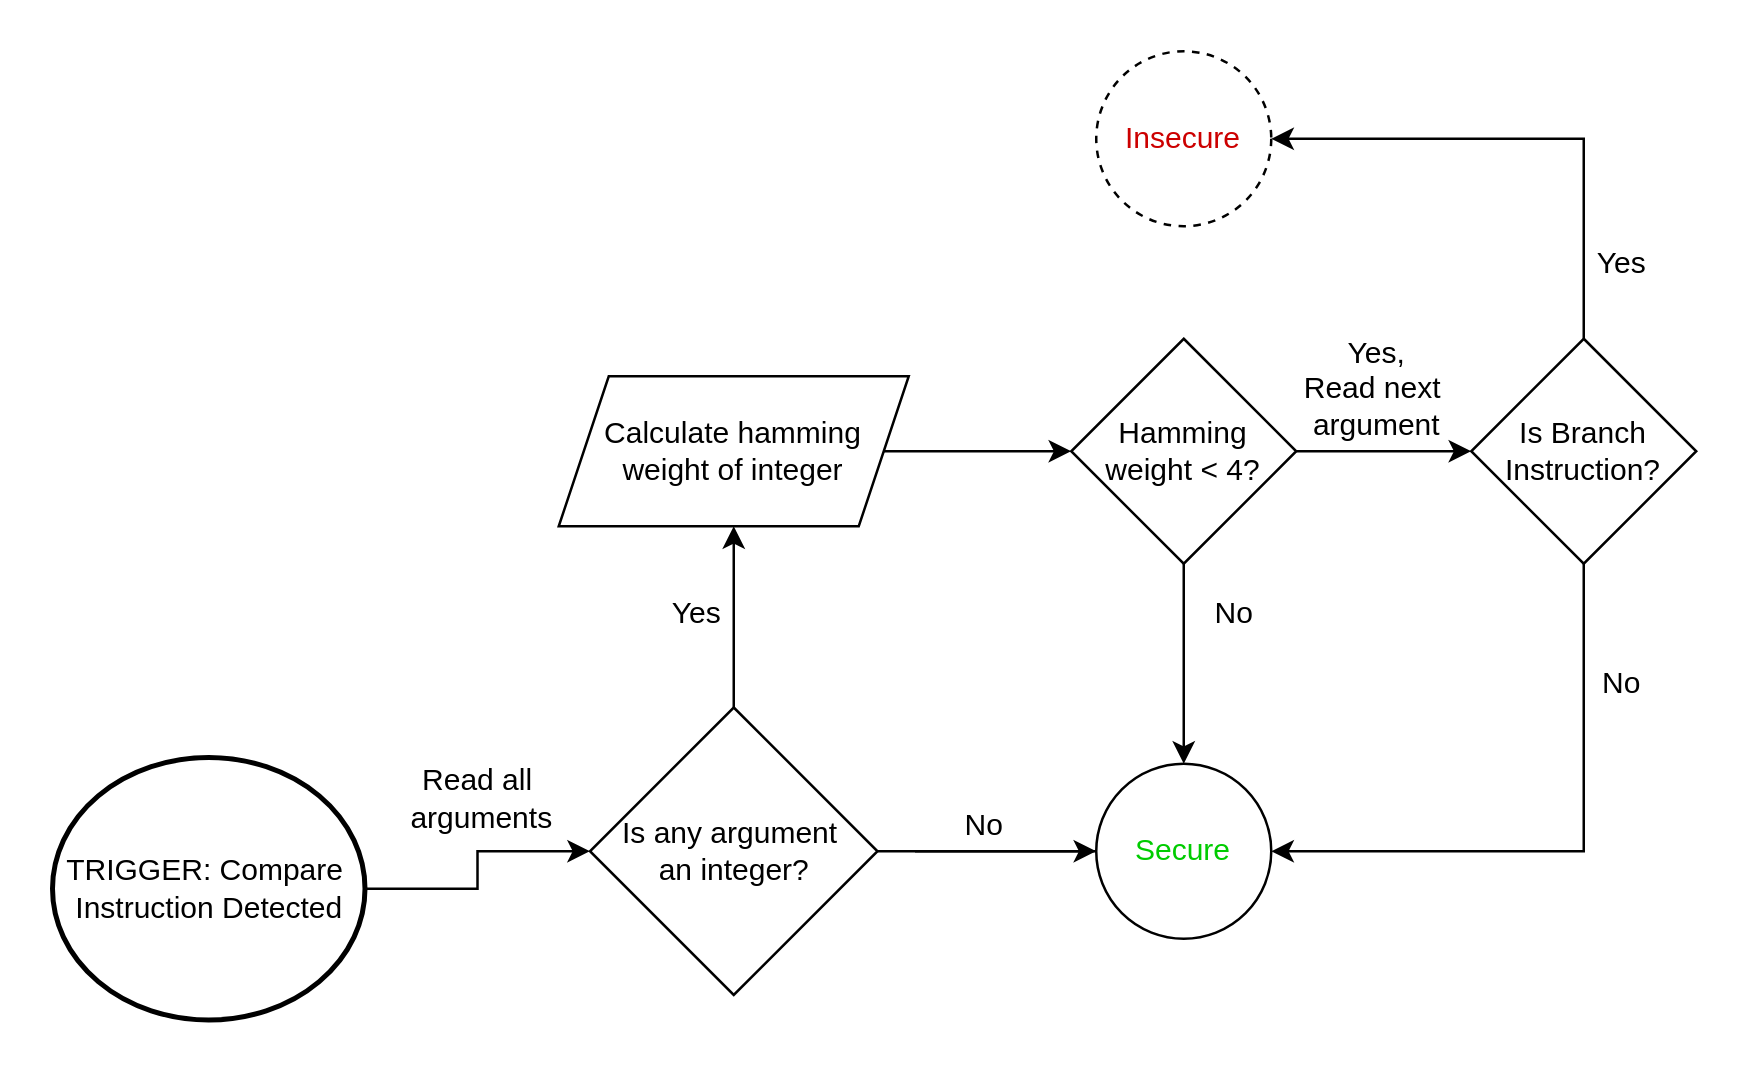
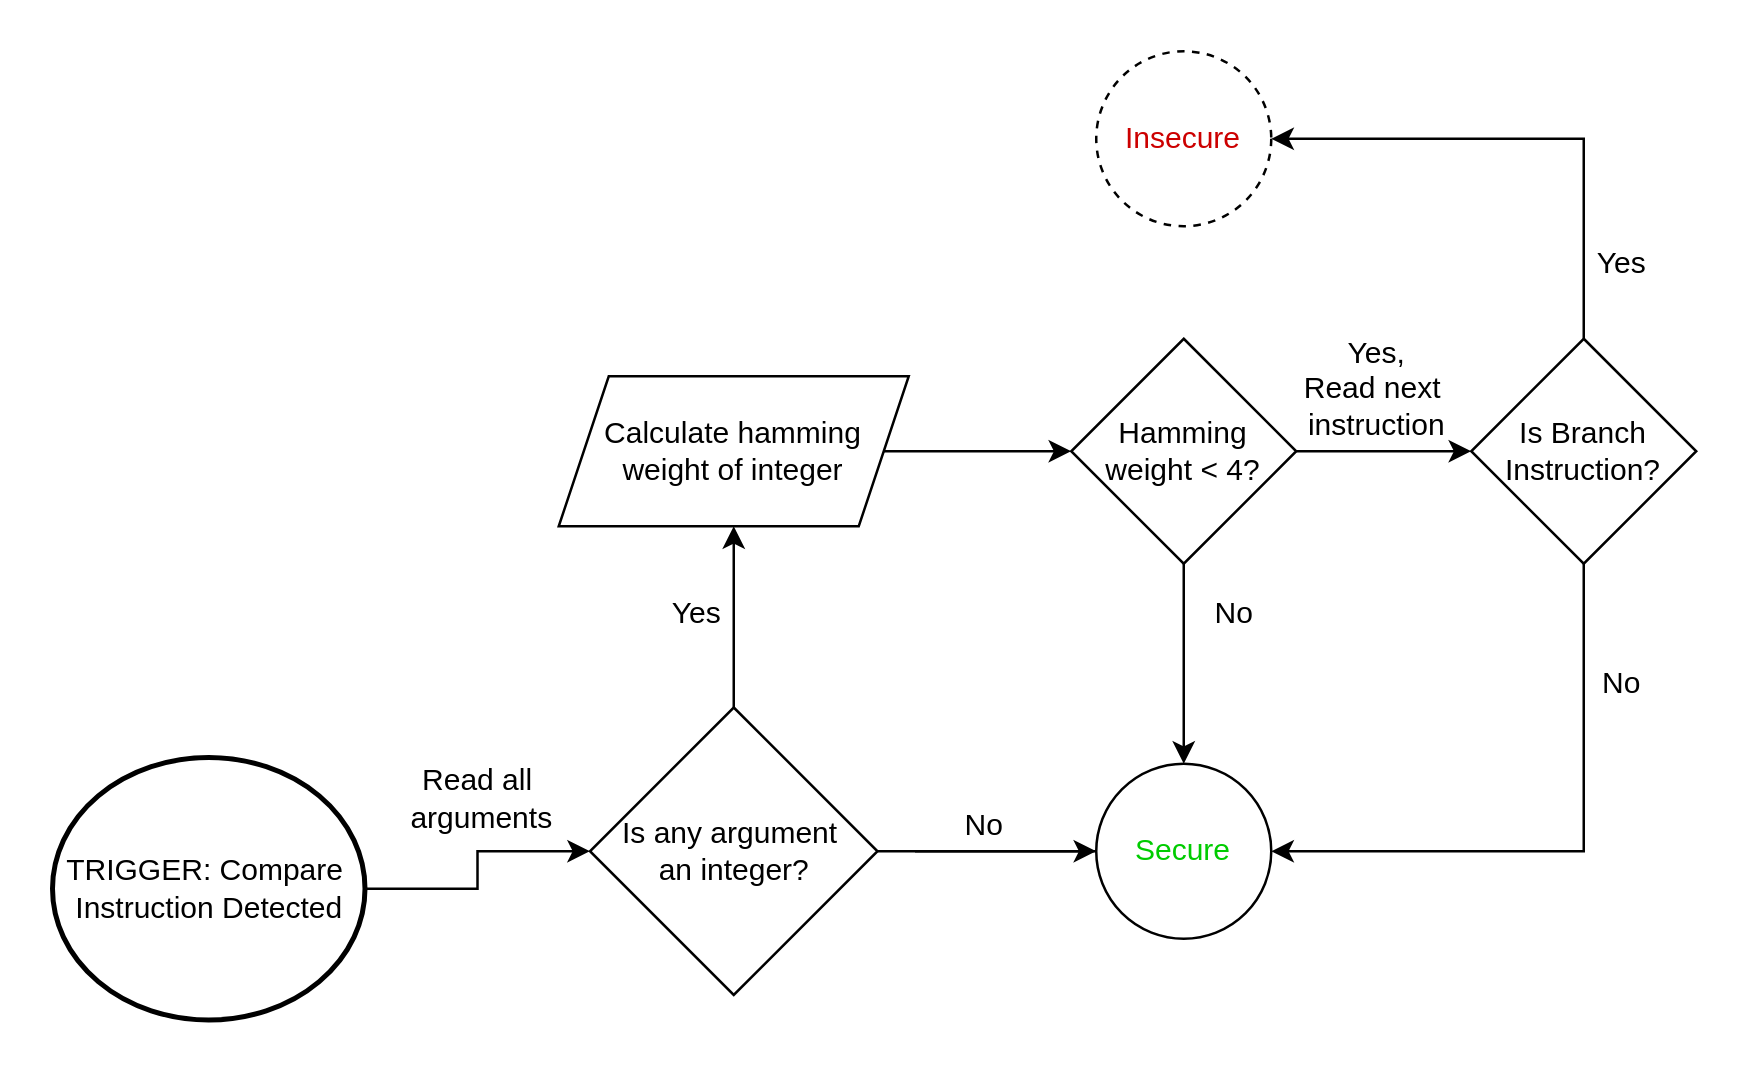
node "Yes, Read next argument": label "Yes, Read next argument" -> "Yes, Read next instruction"
